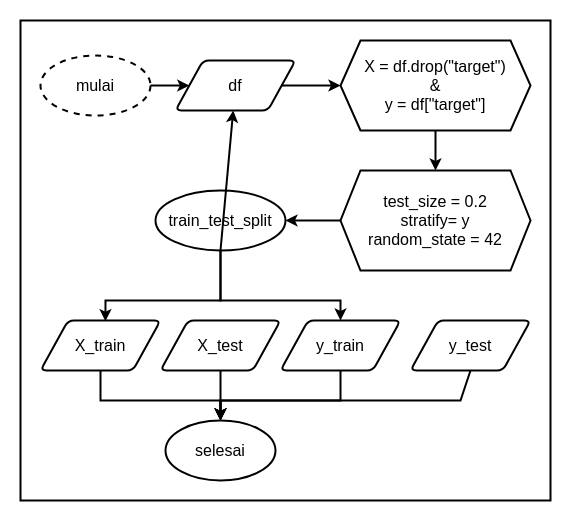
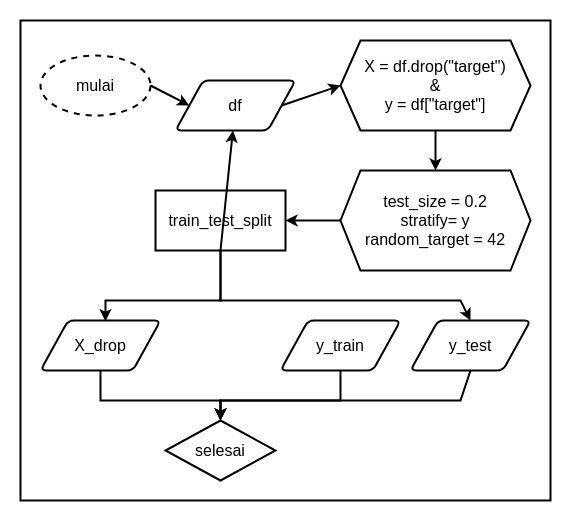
node "df": moved (236, 86) -> (236, 106)
node "train_test_split": shape ellipse -> rectangle
node "test_size = 0.2 stratify= y random_state = 42": label "test_size = 0.2 stratify= y random_state = 42" -> "test_size = 0.2 stratify= y random_target = 42"
edge "train_test_split" -> "y_test": added
edge "train_test_split" -> "y_train": removed
node "X_train": label "X_train" -> "X_drop"
node "X_test": removed
edge "X_test" -> "selesai": removed
node "selesai": shape ellipse -> diamond
